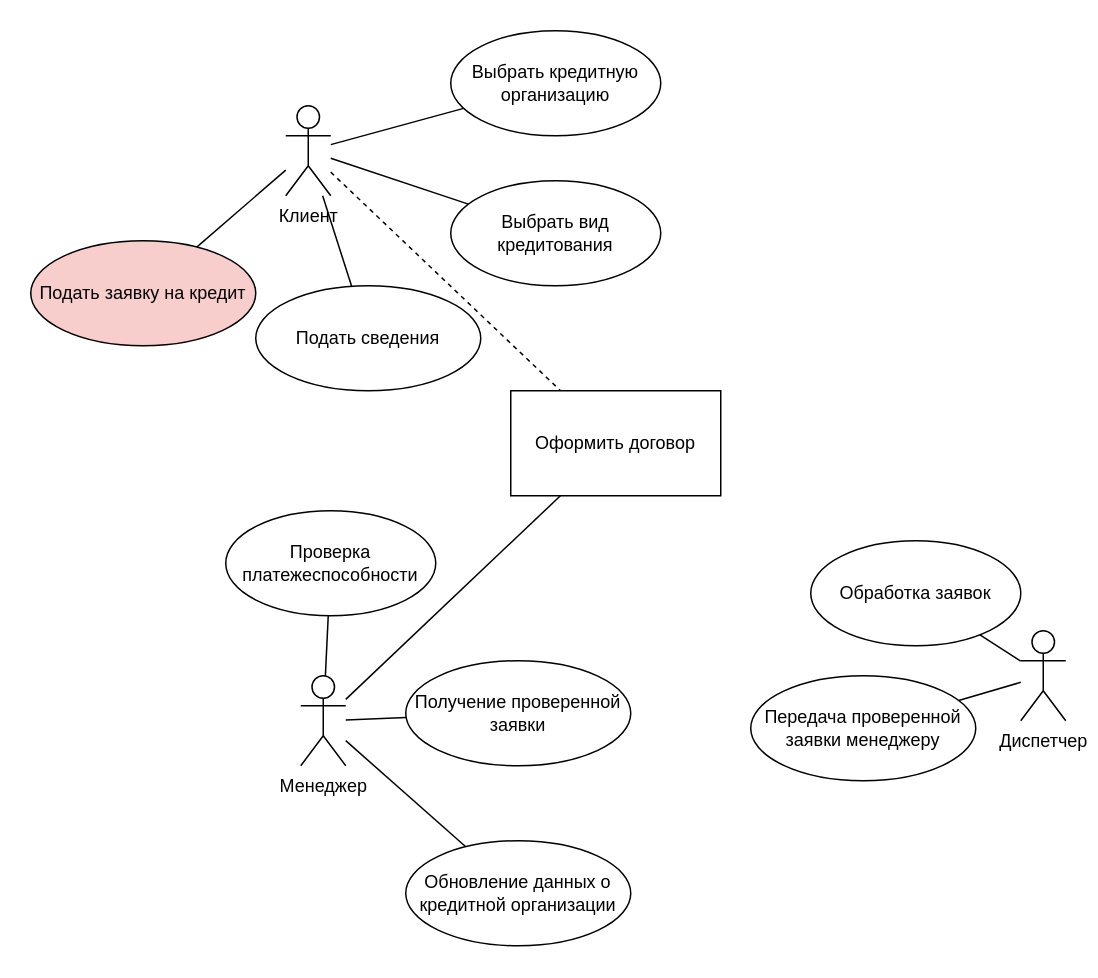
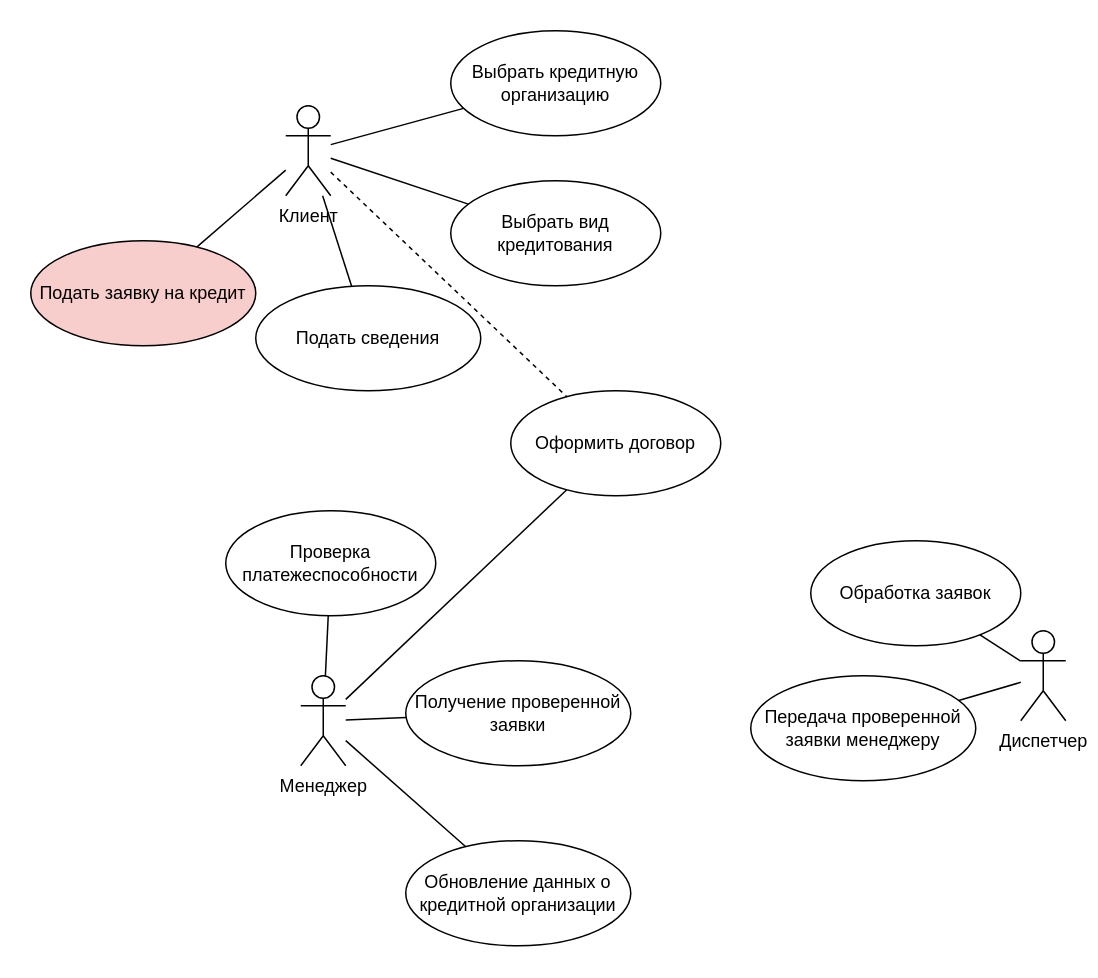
node "Оформить договор": shape rectangle -> ellipse
